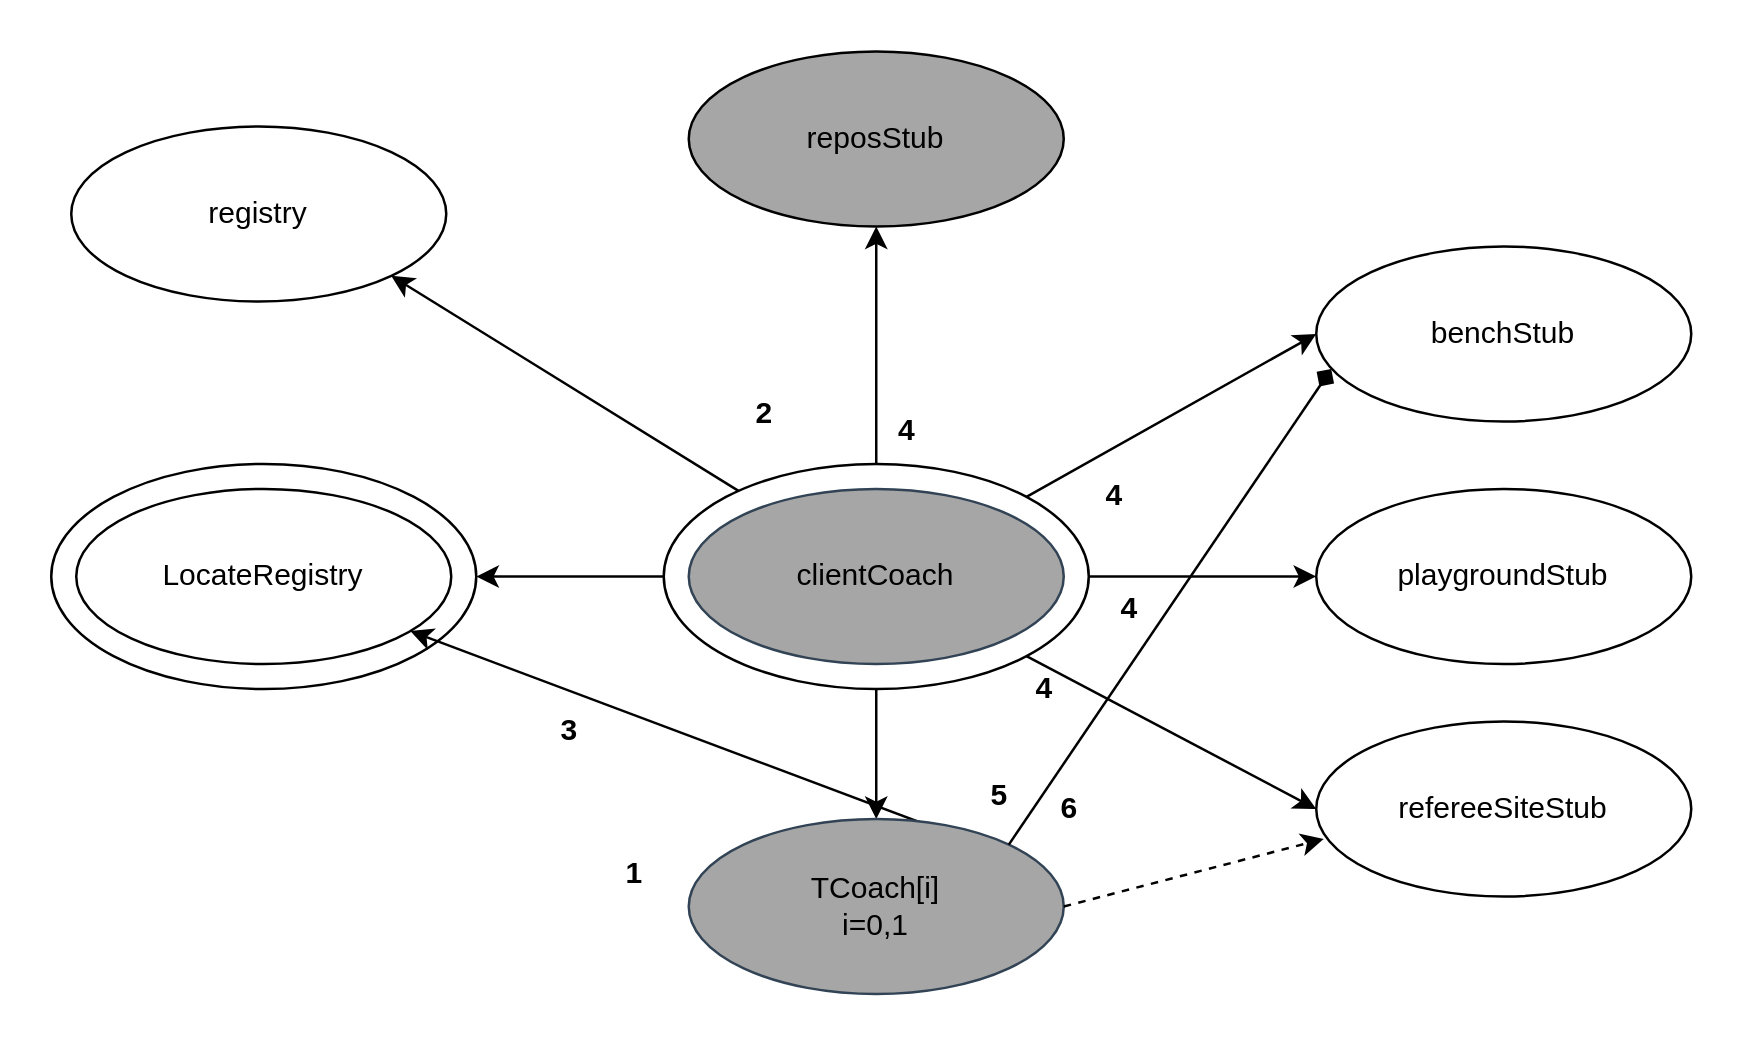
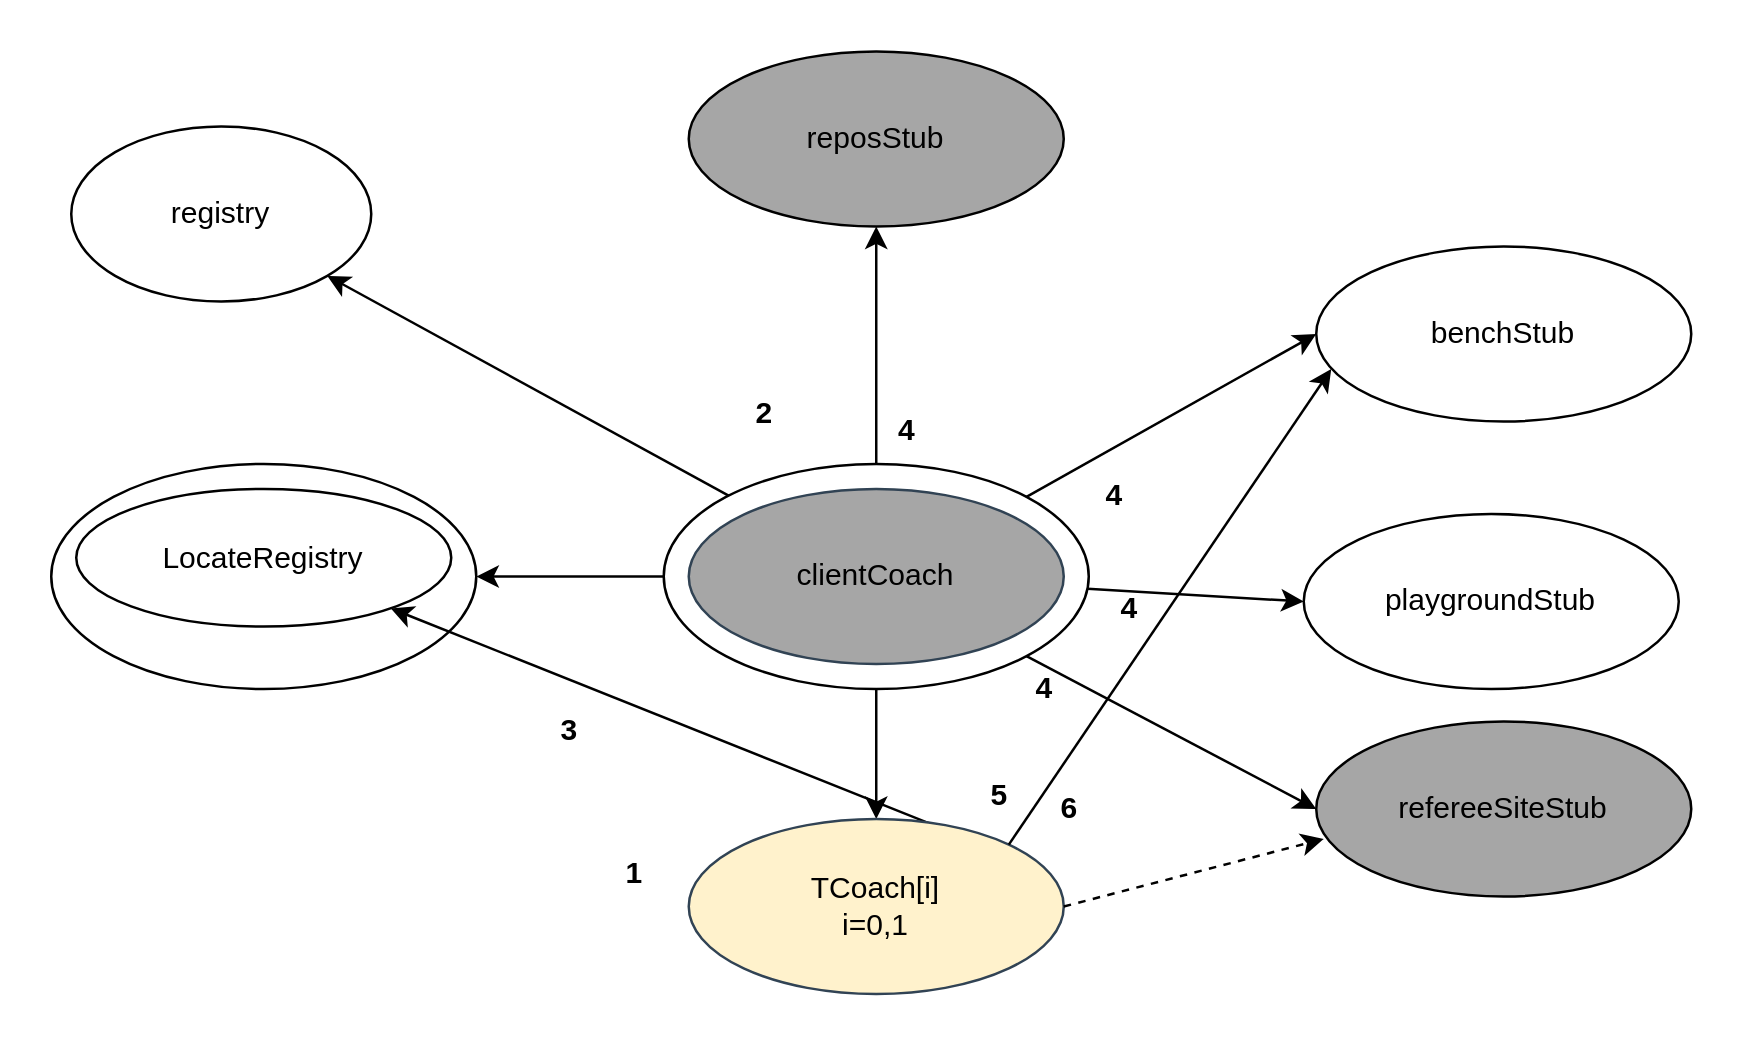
node "registry": size 375x175 -> 300x175
edge "TCoach[i] i=0,1" -> "benchStub": arrowhead diamond -> classic
node "LocateRegistry": size 375x175 -> 375x138
node "playgroundStub": moved (1504, 576) -> (1491, 601)
node "refereeSiteStub": fillcolor #ffffff -> #a6a6a6
node "TCoach[i] i=0,1": fillcolor #a6a6a6 -> #fff2cc
